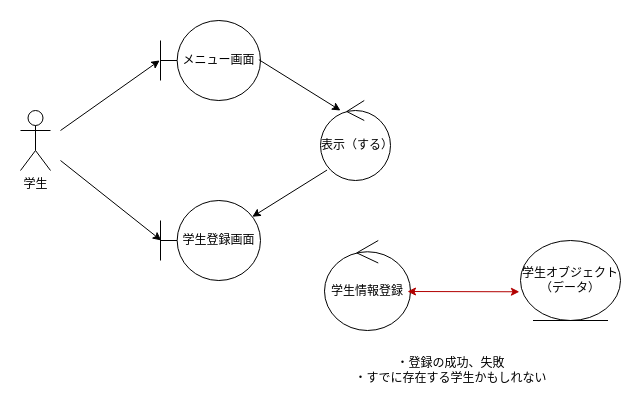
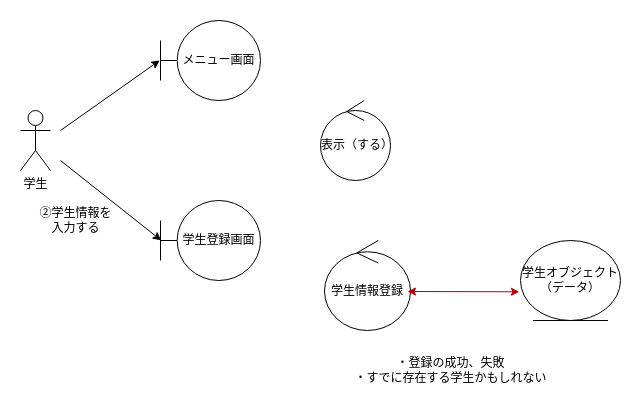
edge "メニュー画面" -> "表示（する）": removed
edge "表示（する）" -> "学生登録画面": removed
node "②学生情報を 入力する": added
